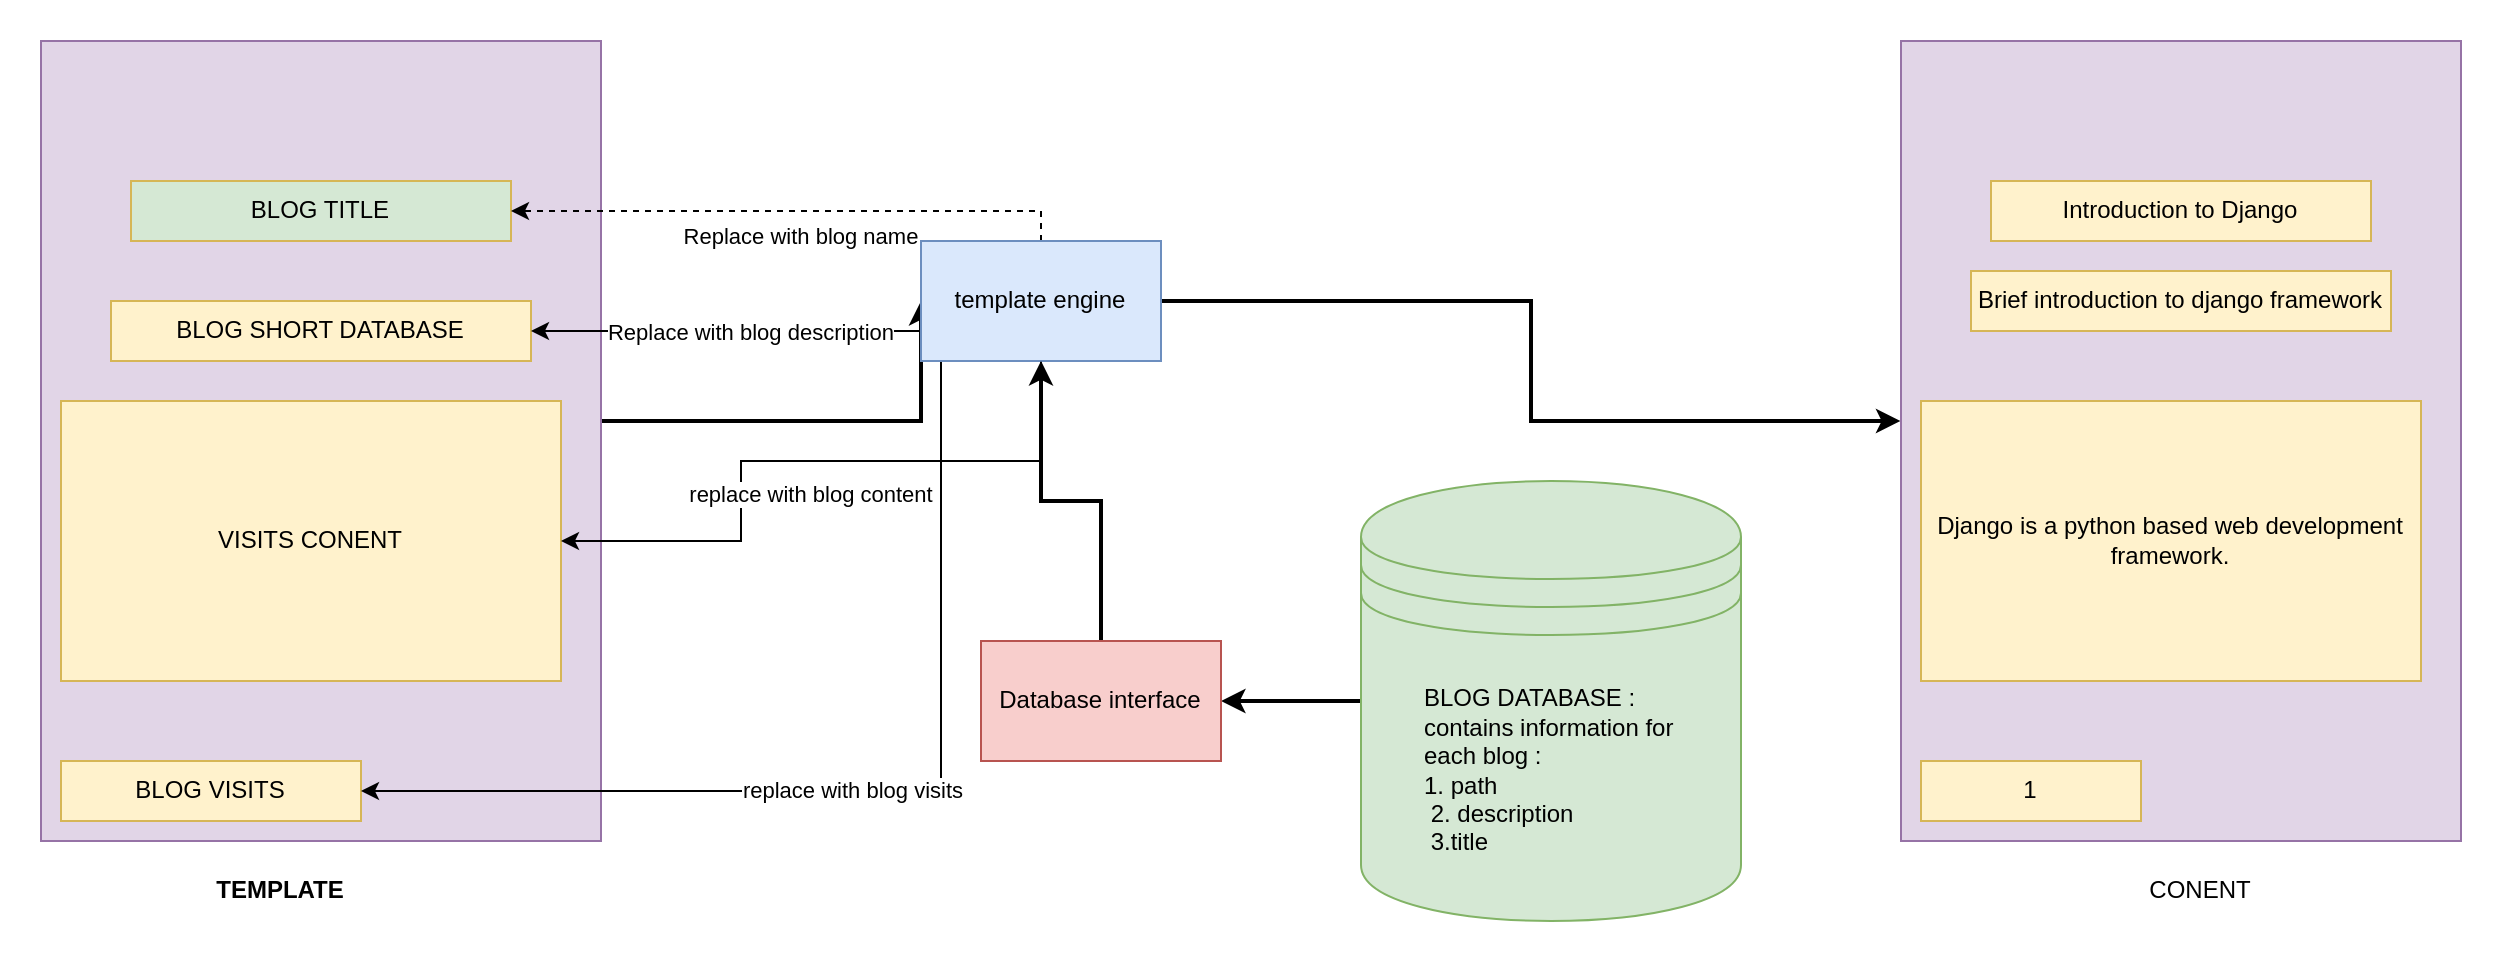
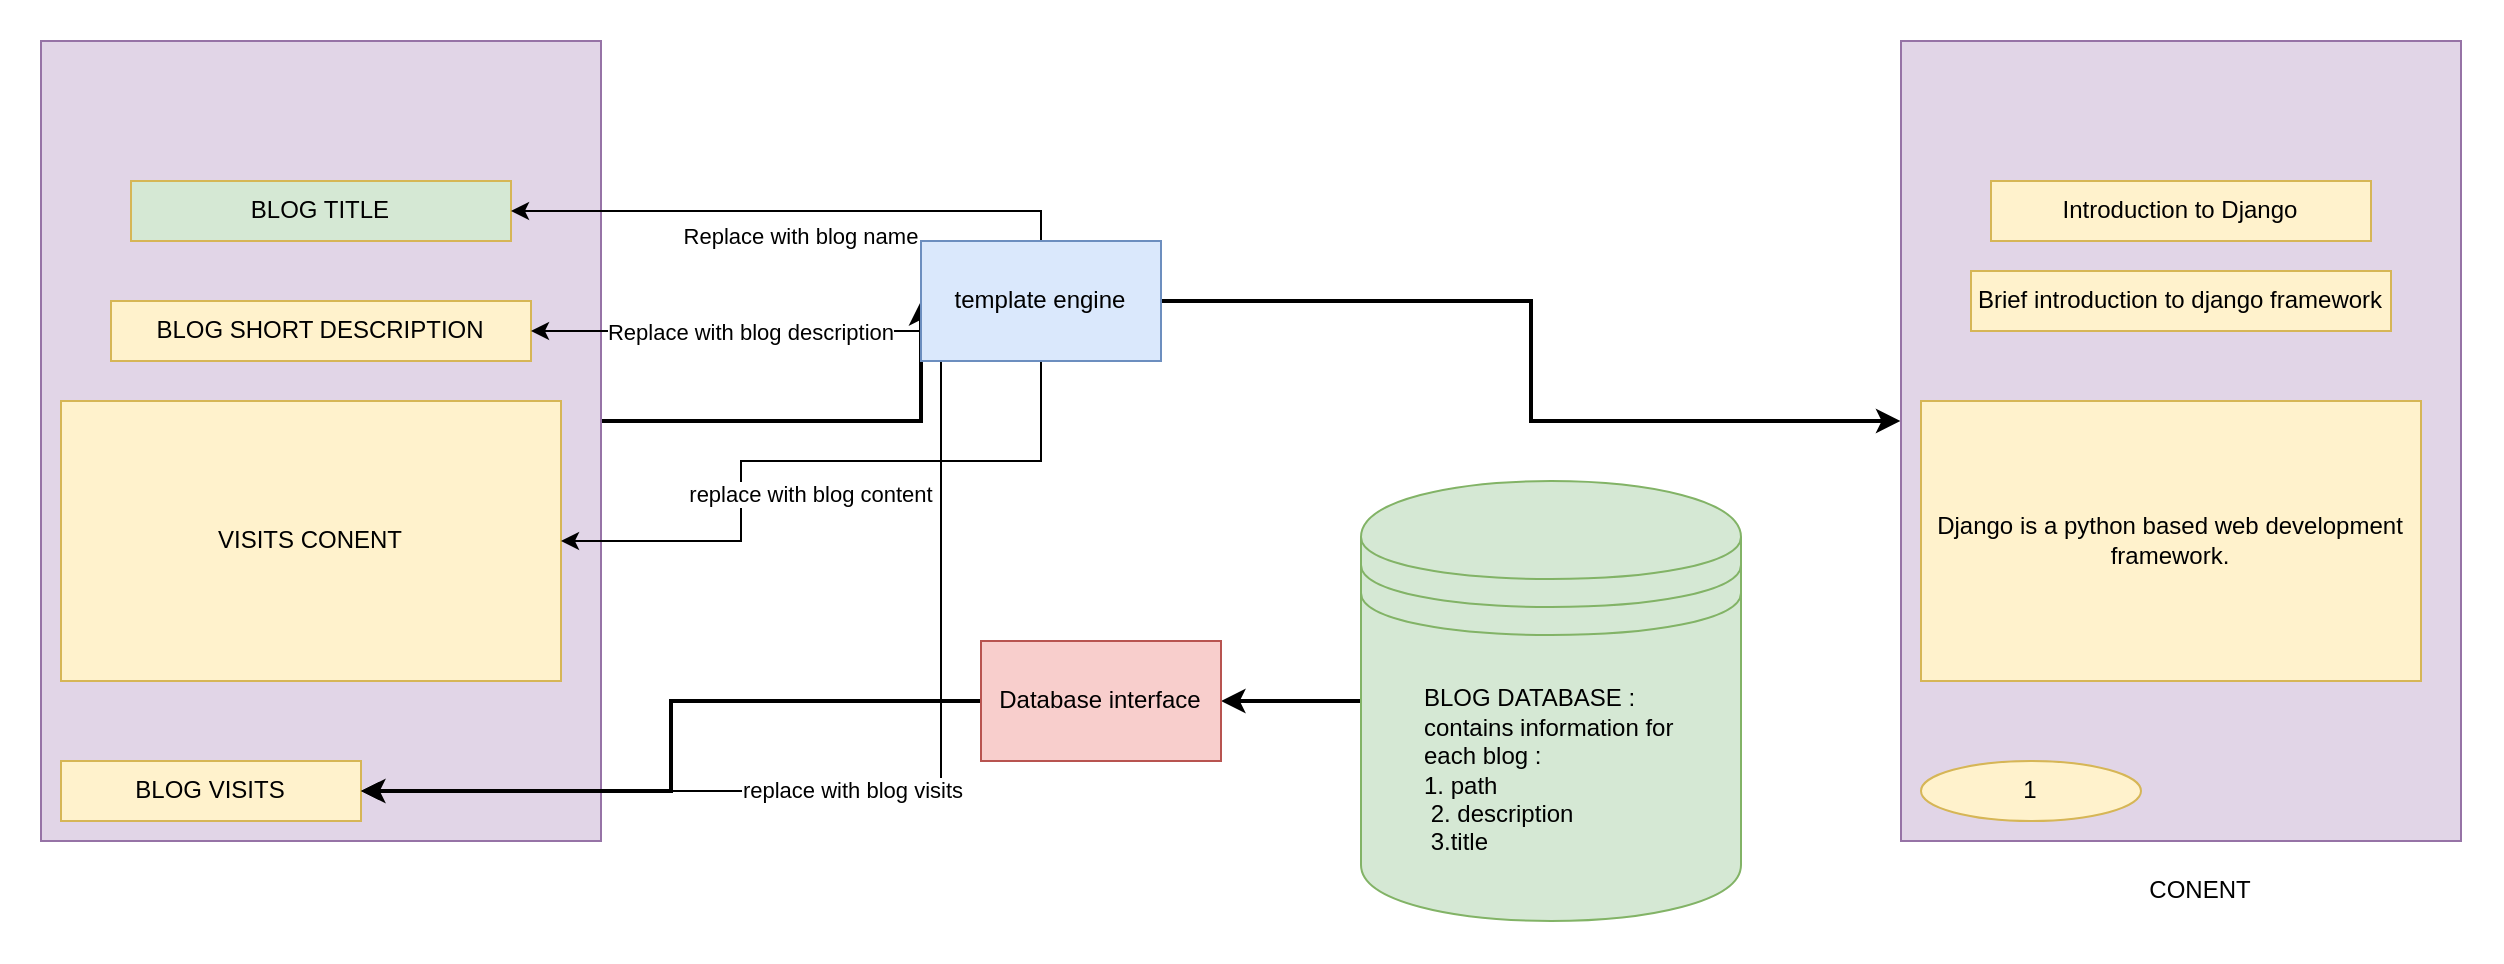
edge "template engine" -> "BLOG TITLE": style dashed -> solid
node "BLOG SHORT DATABASE": label "BLOG SHORT DATABASE" -> "BLOG SHORT DESCRIPTION"
edge "Database interface" -> "template engine": now "Database interface" -> "BLOG VISITS"
node "1": shape rectangle -> ellipse
node "TEMPLATE": removed
